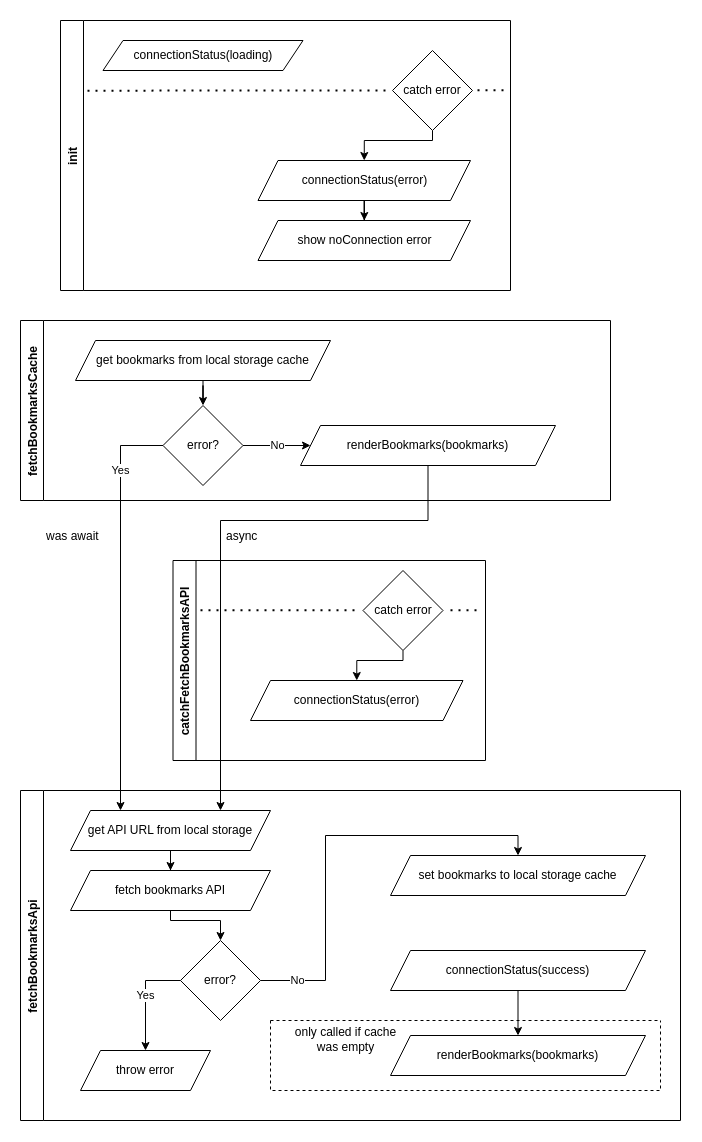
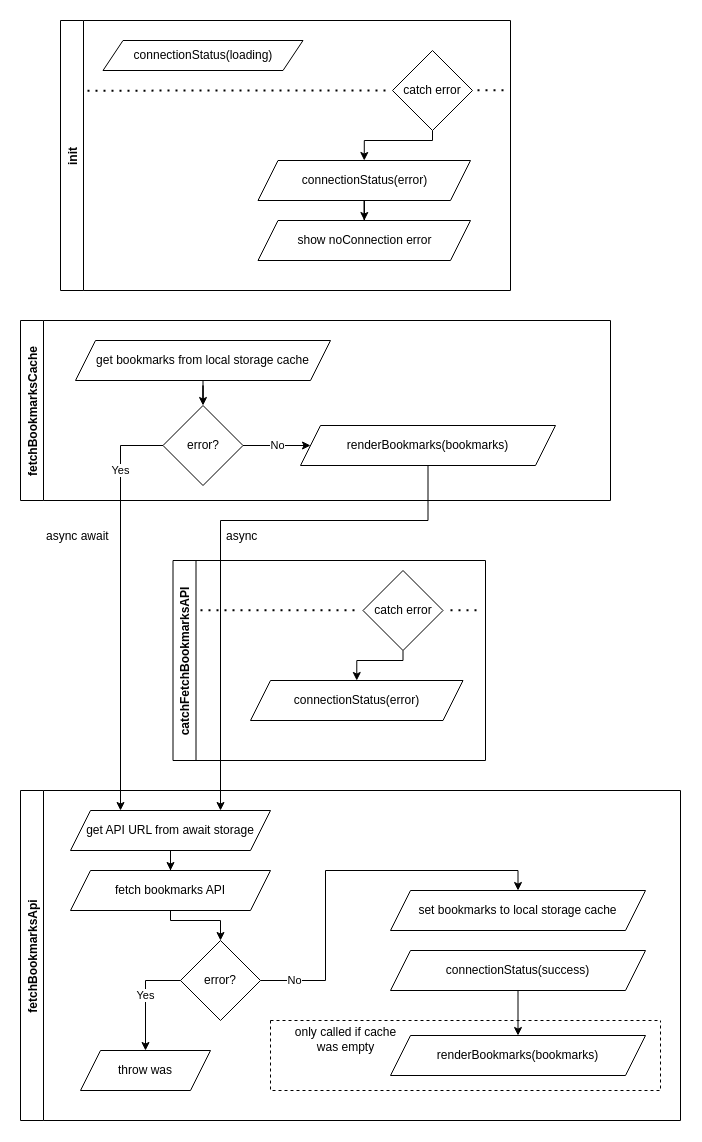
node "was await": label "was await" -> "async await"
node "get API URL from local storage": label "get API URL from local storage" -> "get API URL from await storage"
node "set bookmarks to local storage cache": moved (518, 876) -> (518, 911)
node "throw error": label "throw error" -> "throw was"
